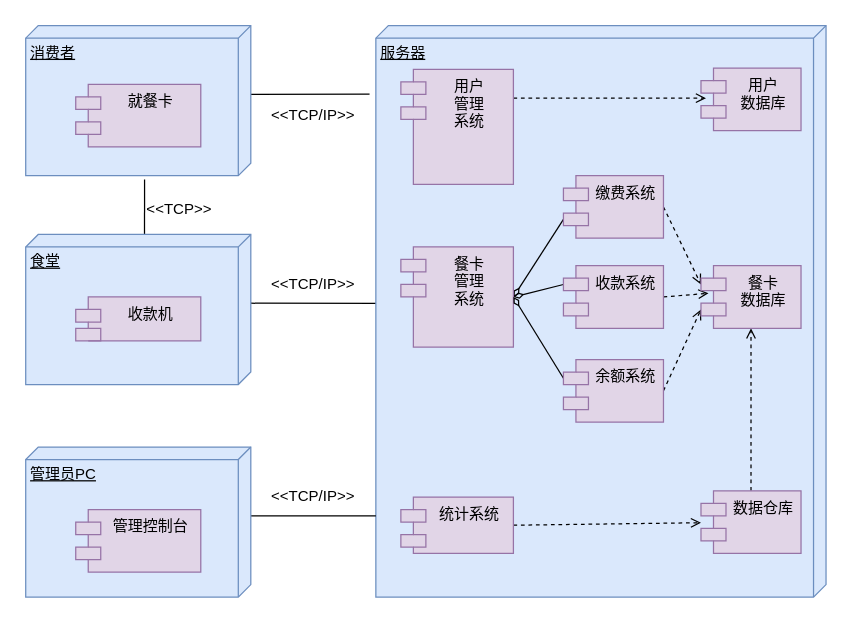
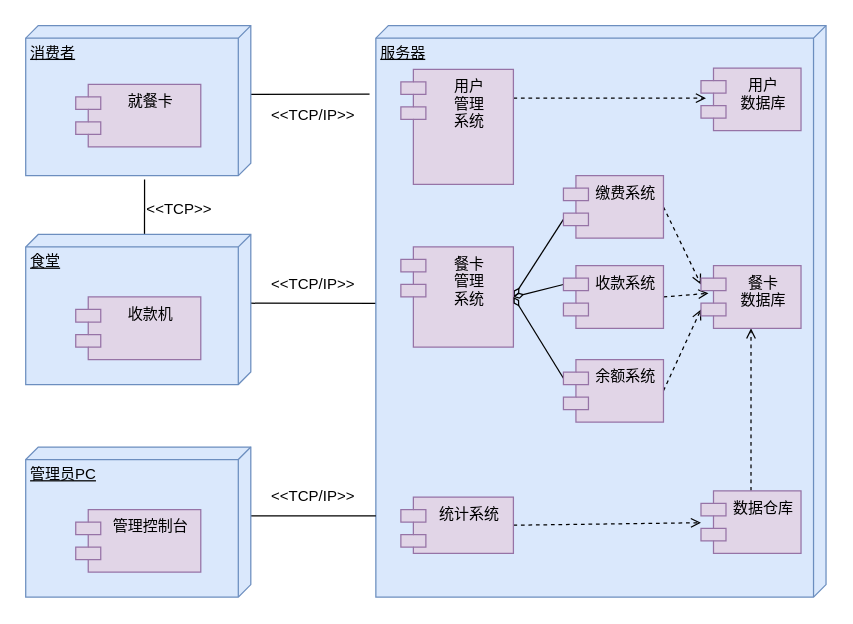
node "收款机": size 125x44 -> 125x63
